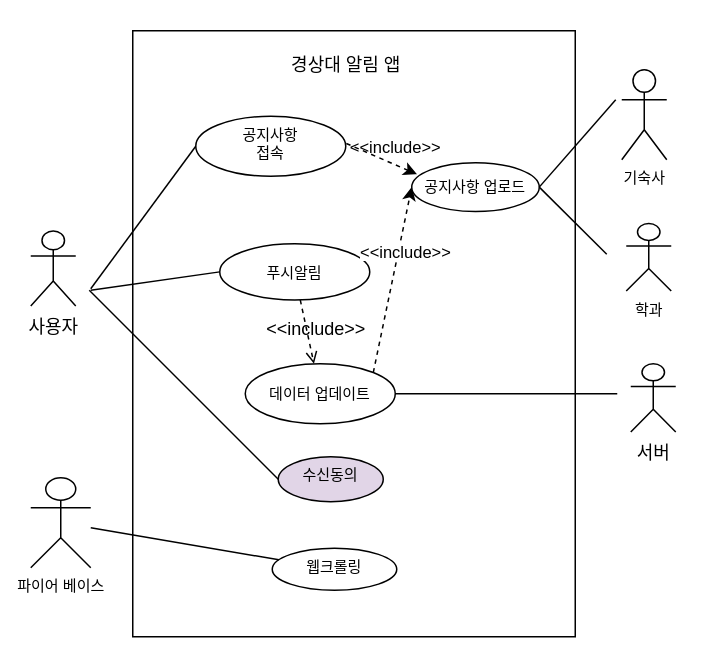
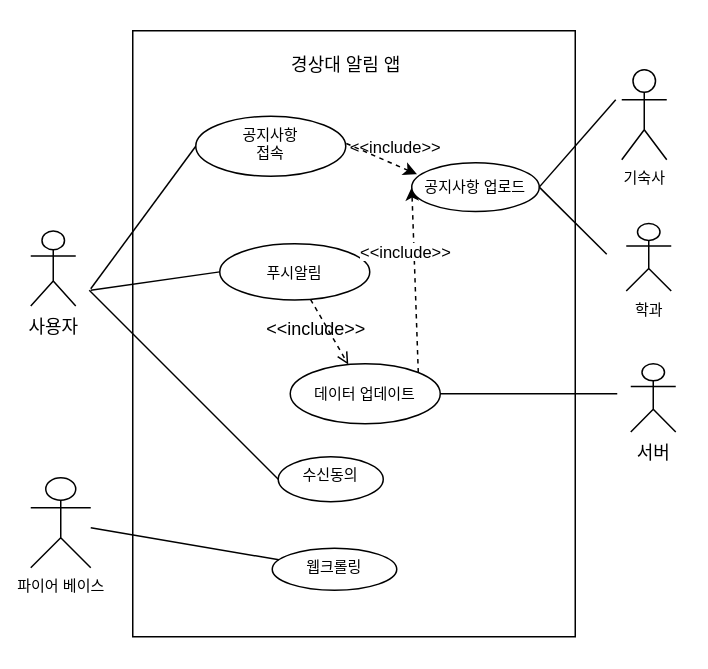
node "데이터 업데이트": moved (320, 394) -> (365, 394)
node "수신동의": fillcolor #e1d5e7 -> #ffffff
